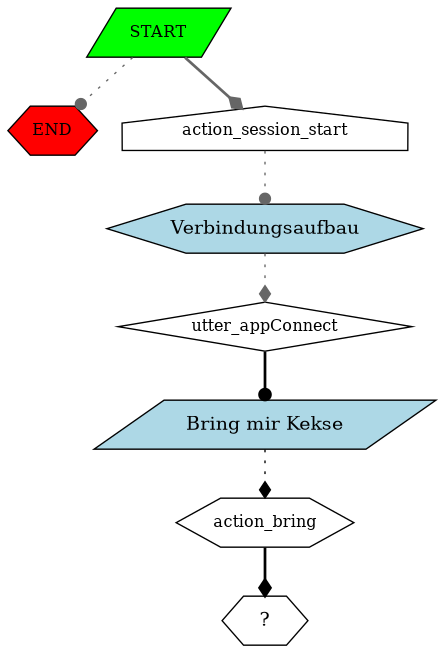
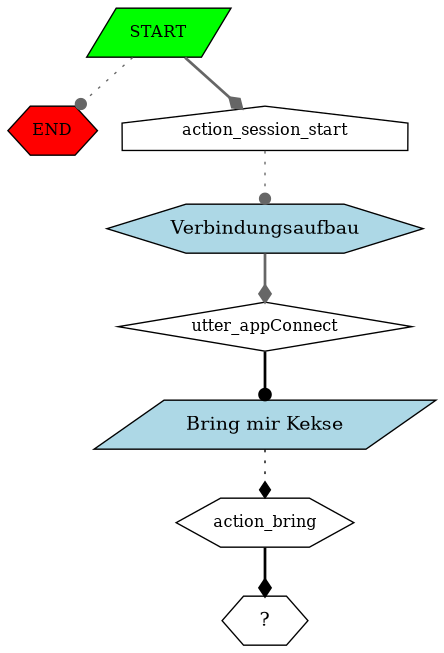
edge "Verbindungsaufbau" -> "utter_appConnect": style dotted -> bold
